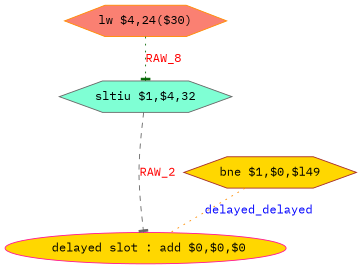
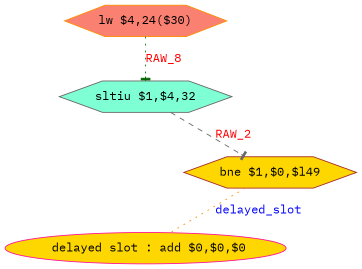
edge "sltiu $1,$4,32" -> "delayed slot : add $0,$0,$0": now "sltiu $1,$4,32" -> "bne $1,$0,$l49"
edge "bne $1,$0,$l49" -- "delayed slot : add $0,$0,$0": label "delayed_delayed" -> "delayed_slot"
